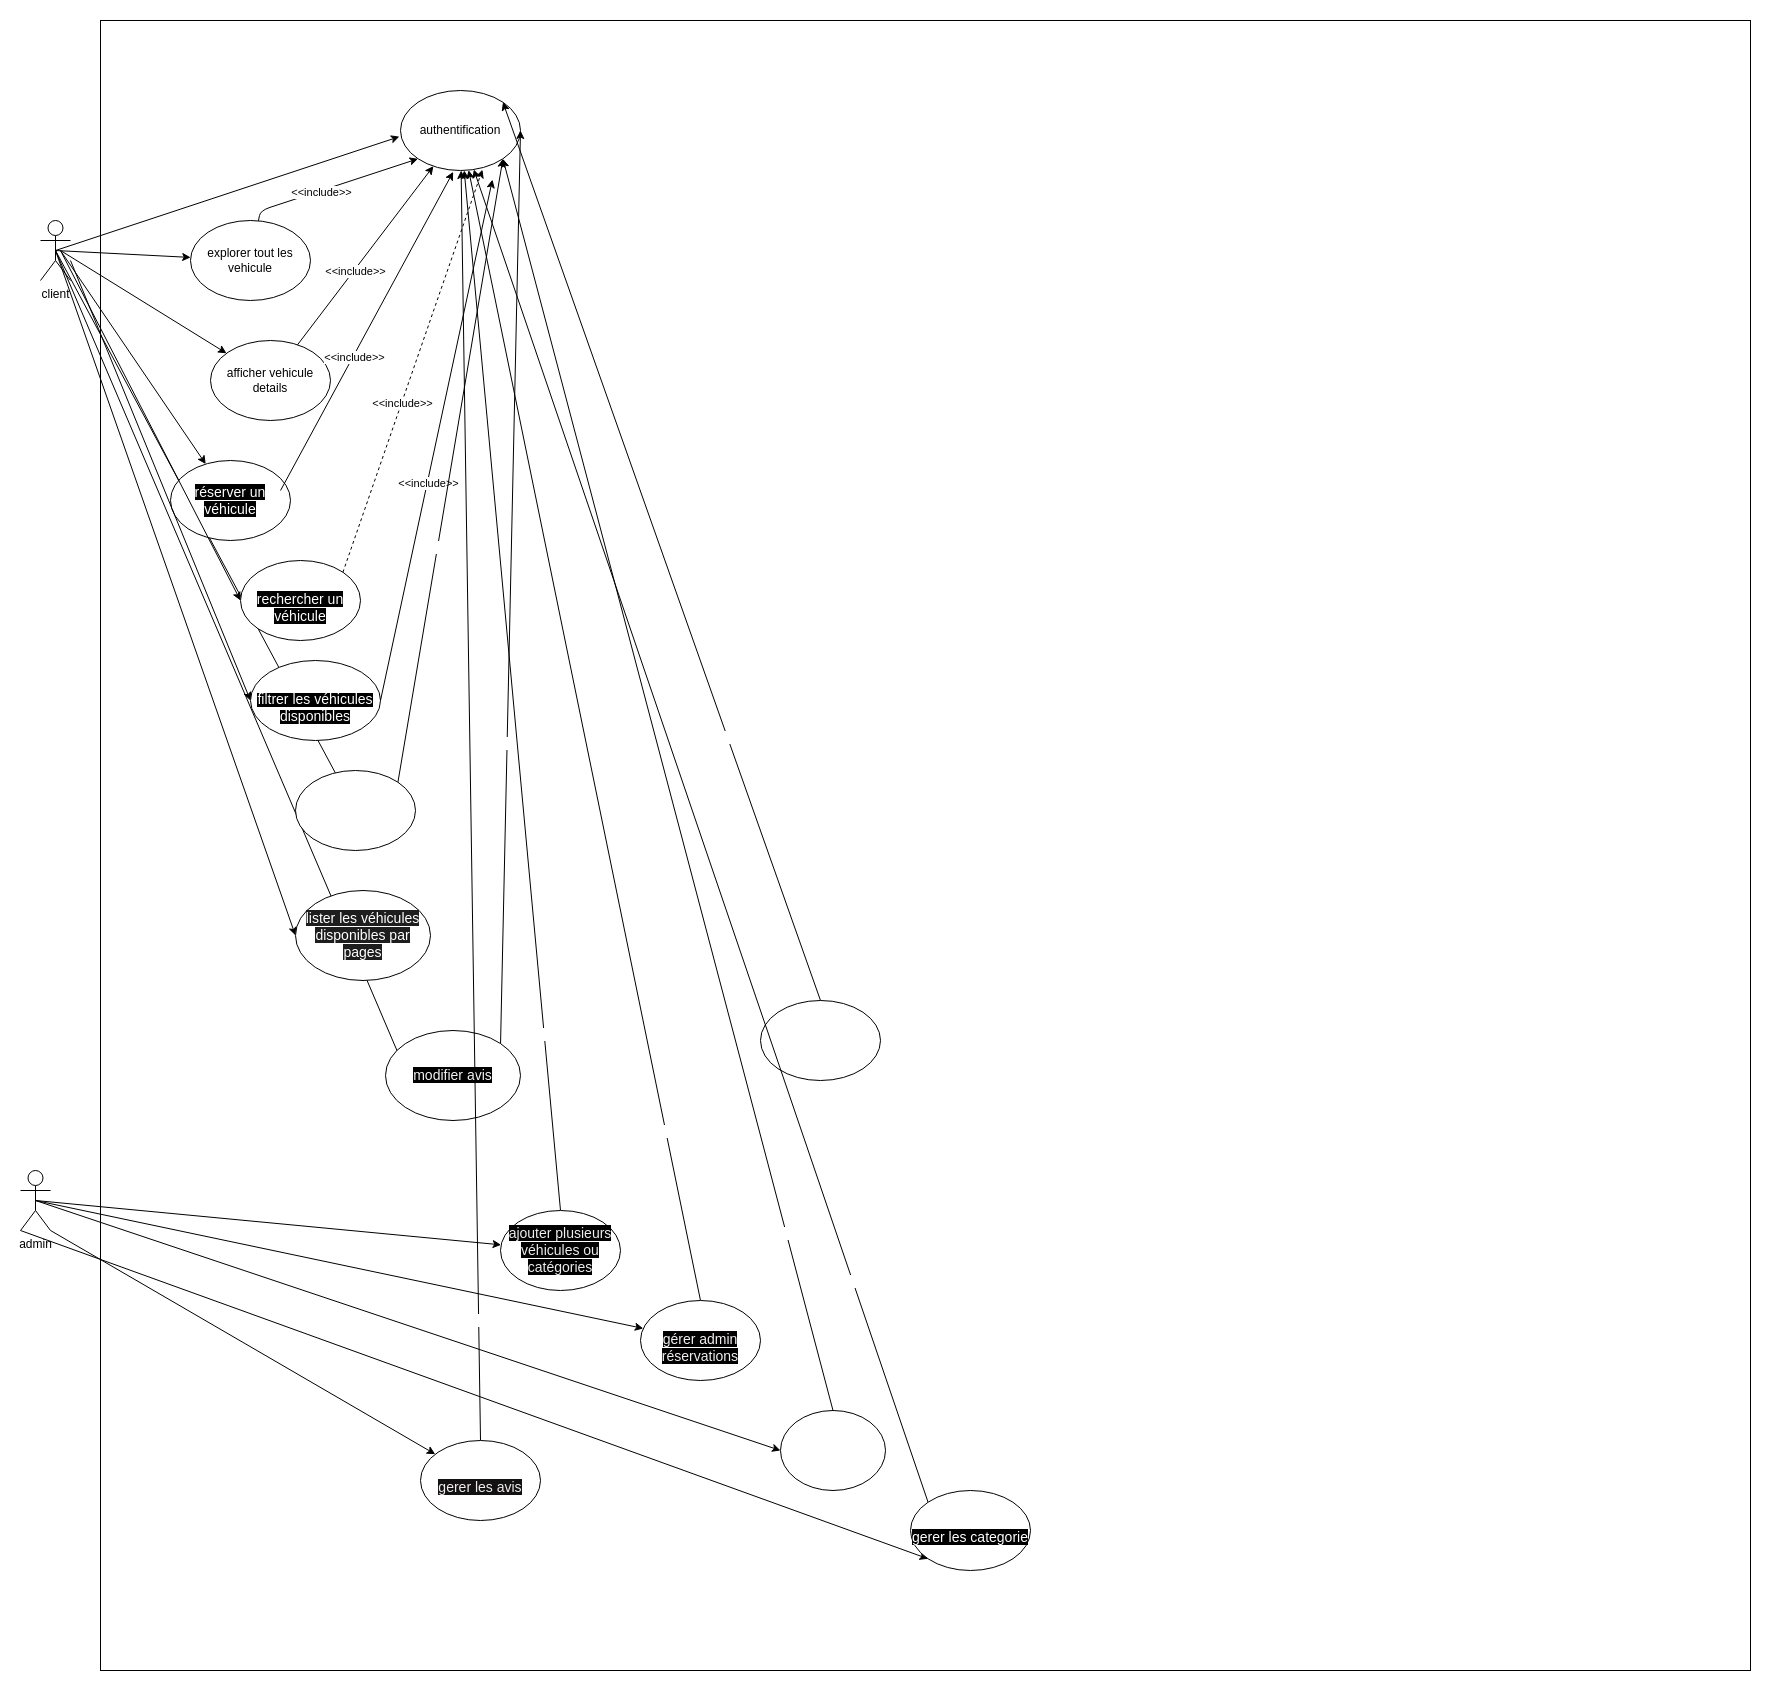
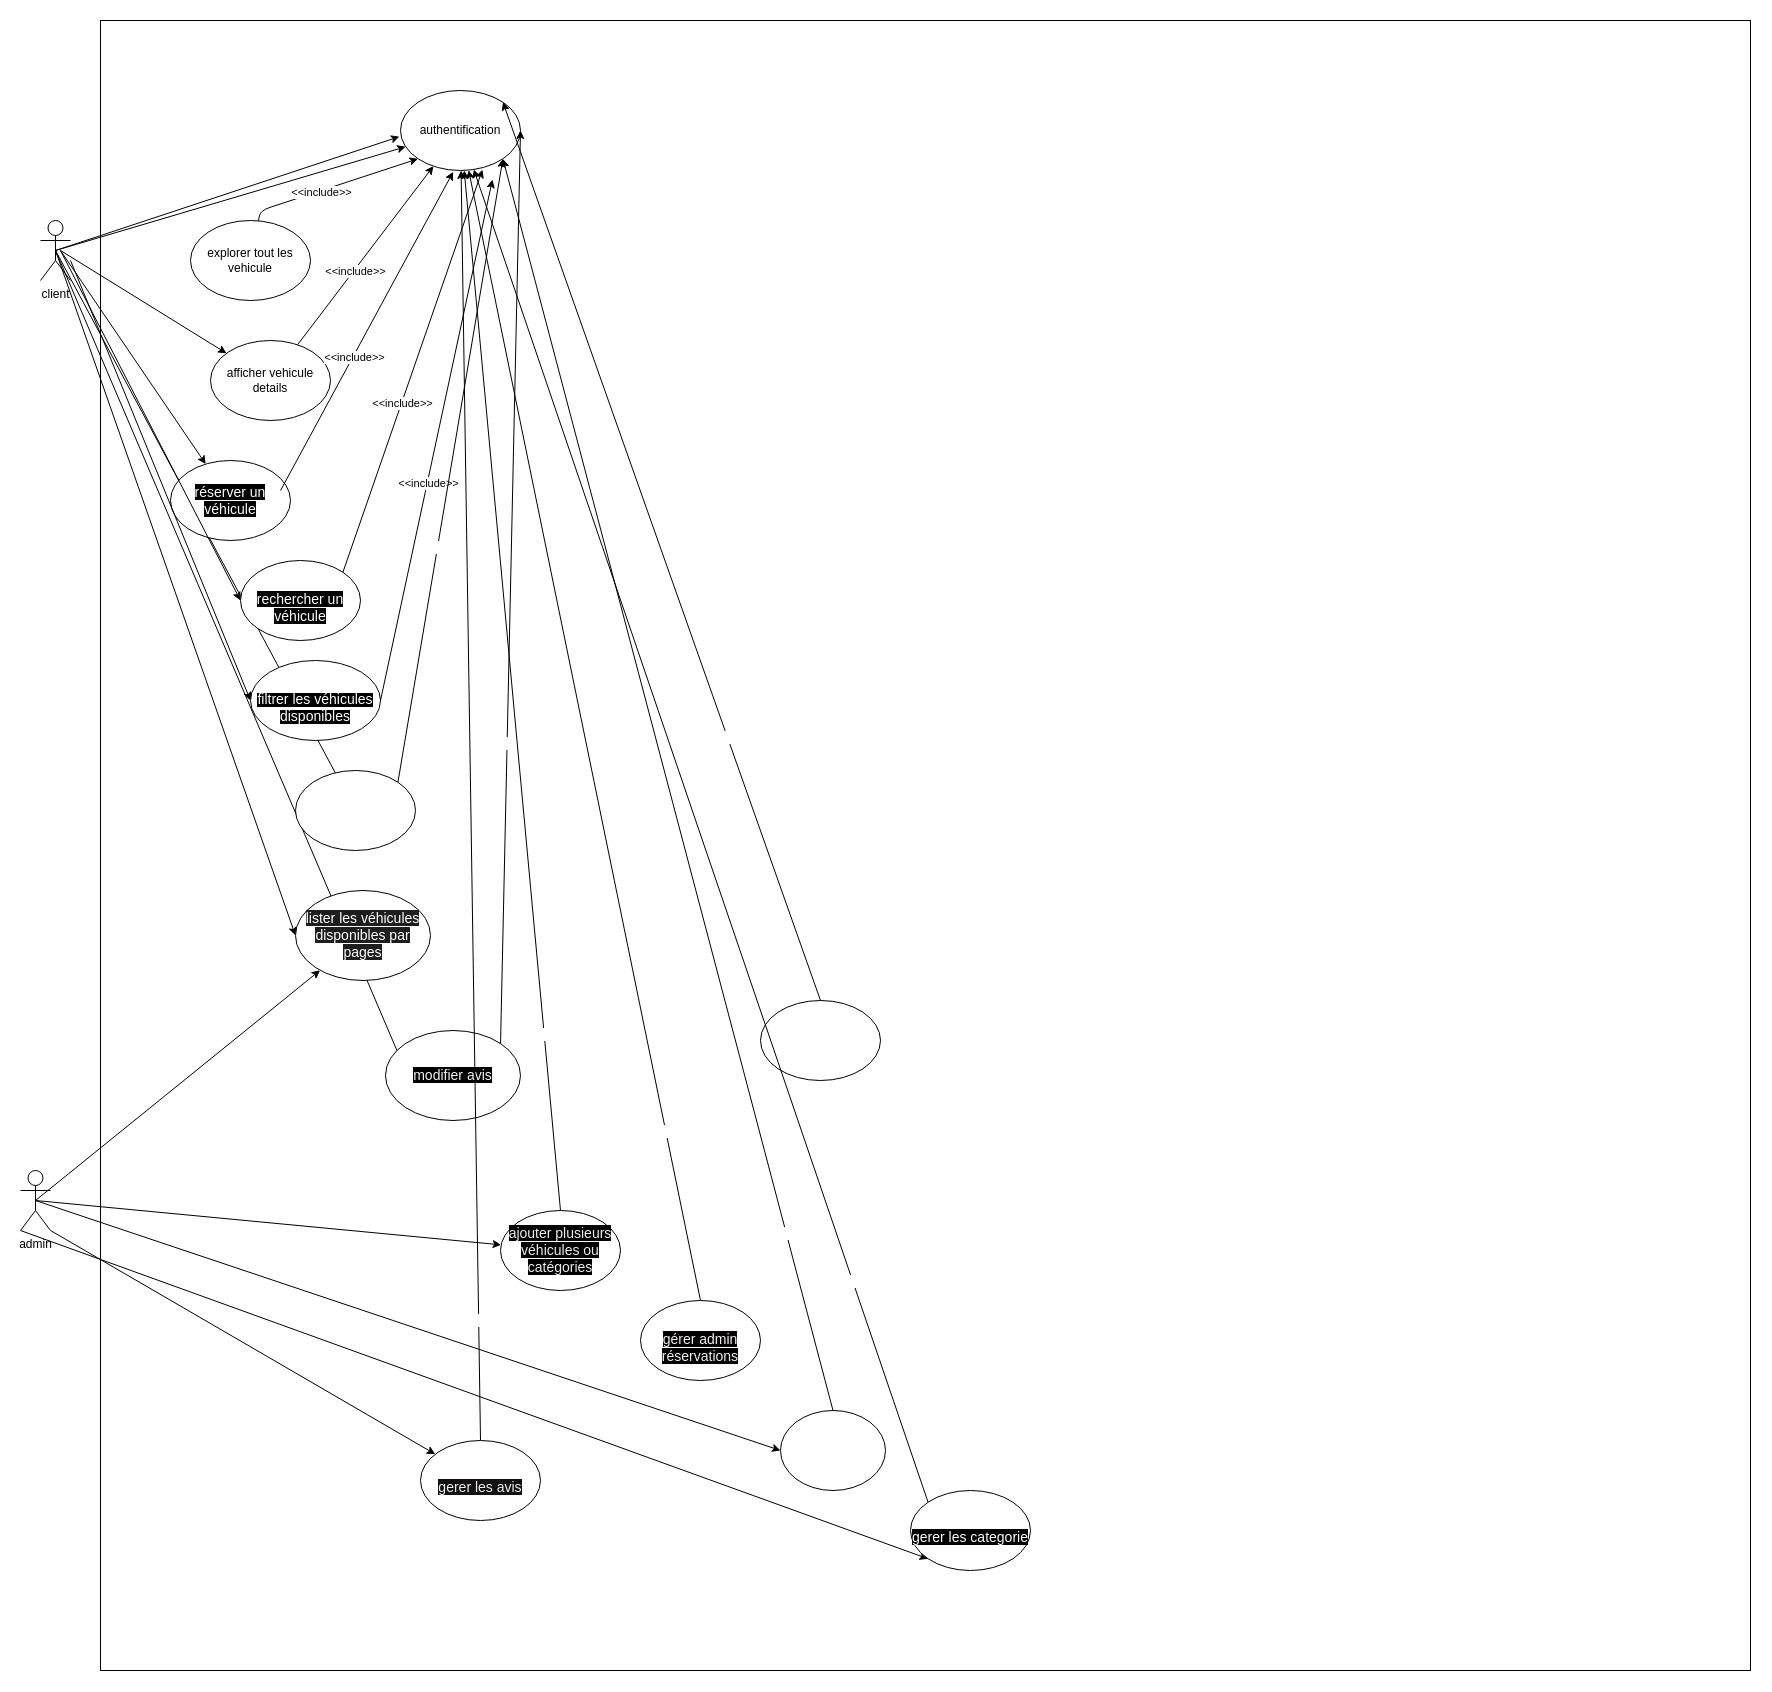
edge "client" -> "explorer tout les vehicule": now "client" -> "authentification"
edge "rechercher un véhicule" -> "authentification": style dashed -> solid
edge "admin" -> "gérer admin réservations": now "admin" -> "lister les véhicules disponibles par pages"
